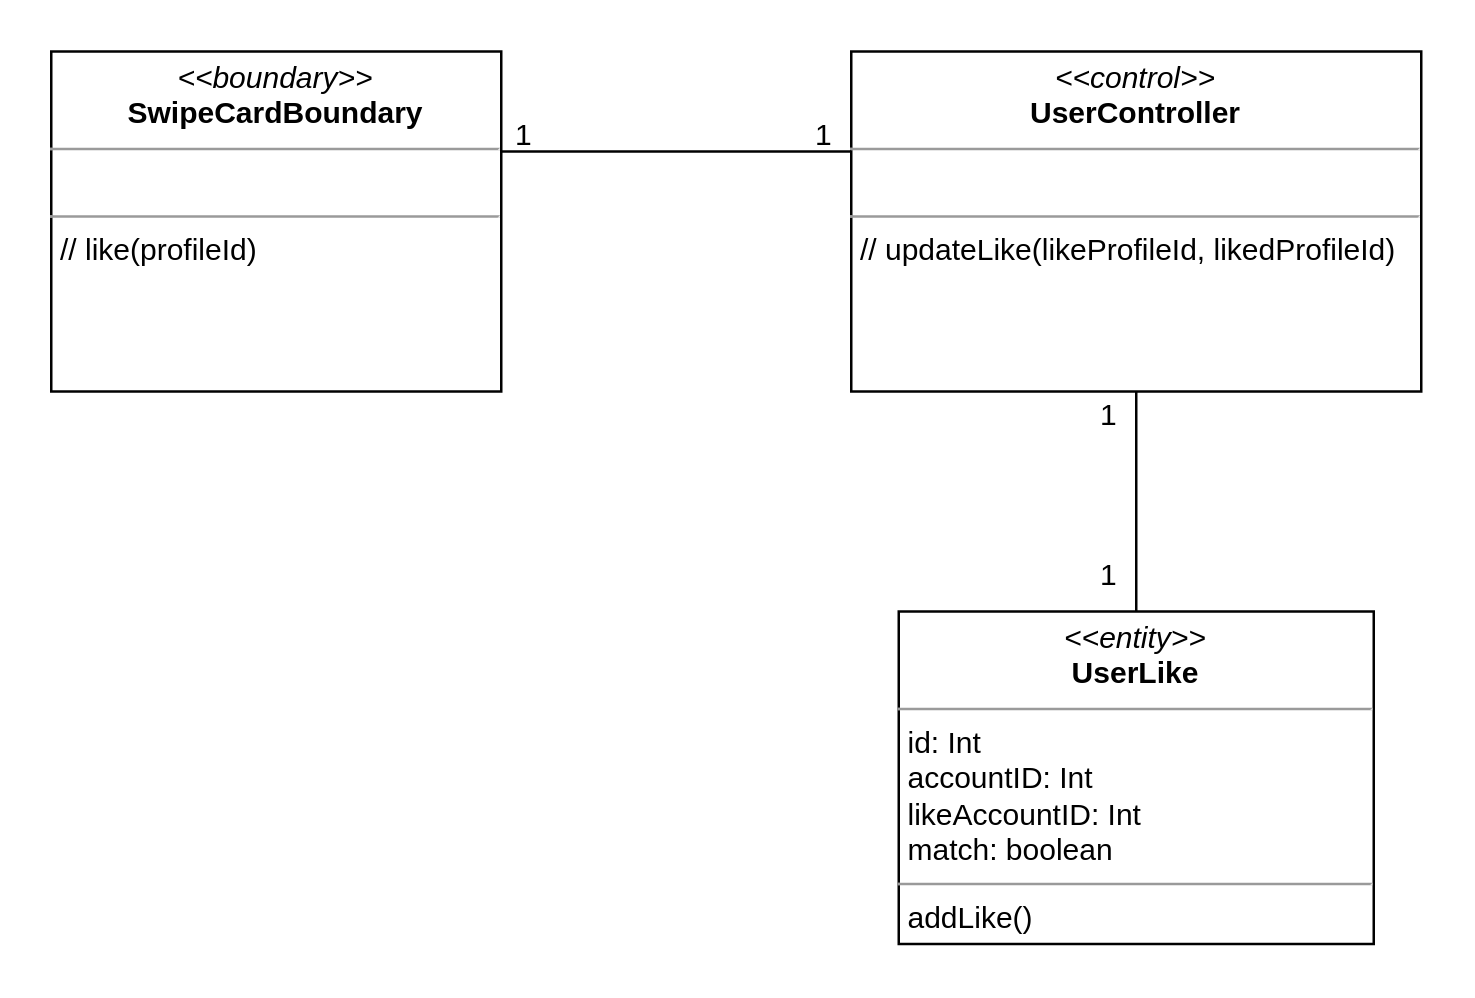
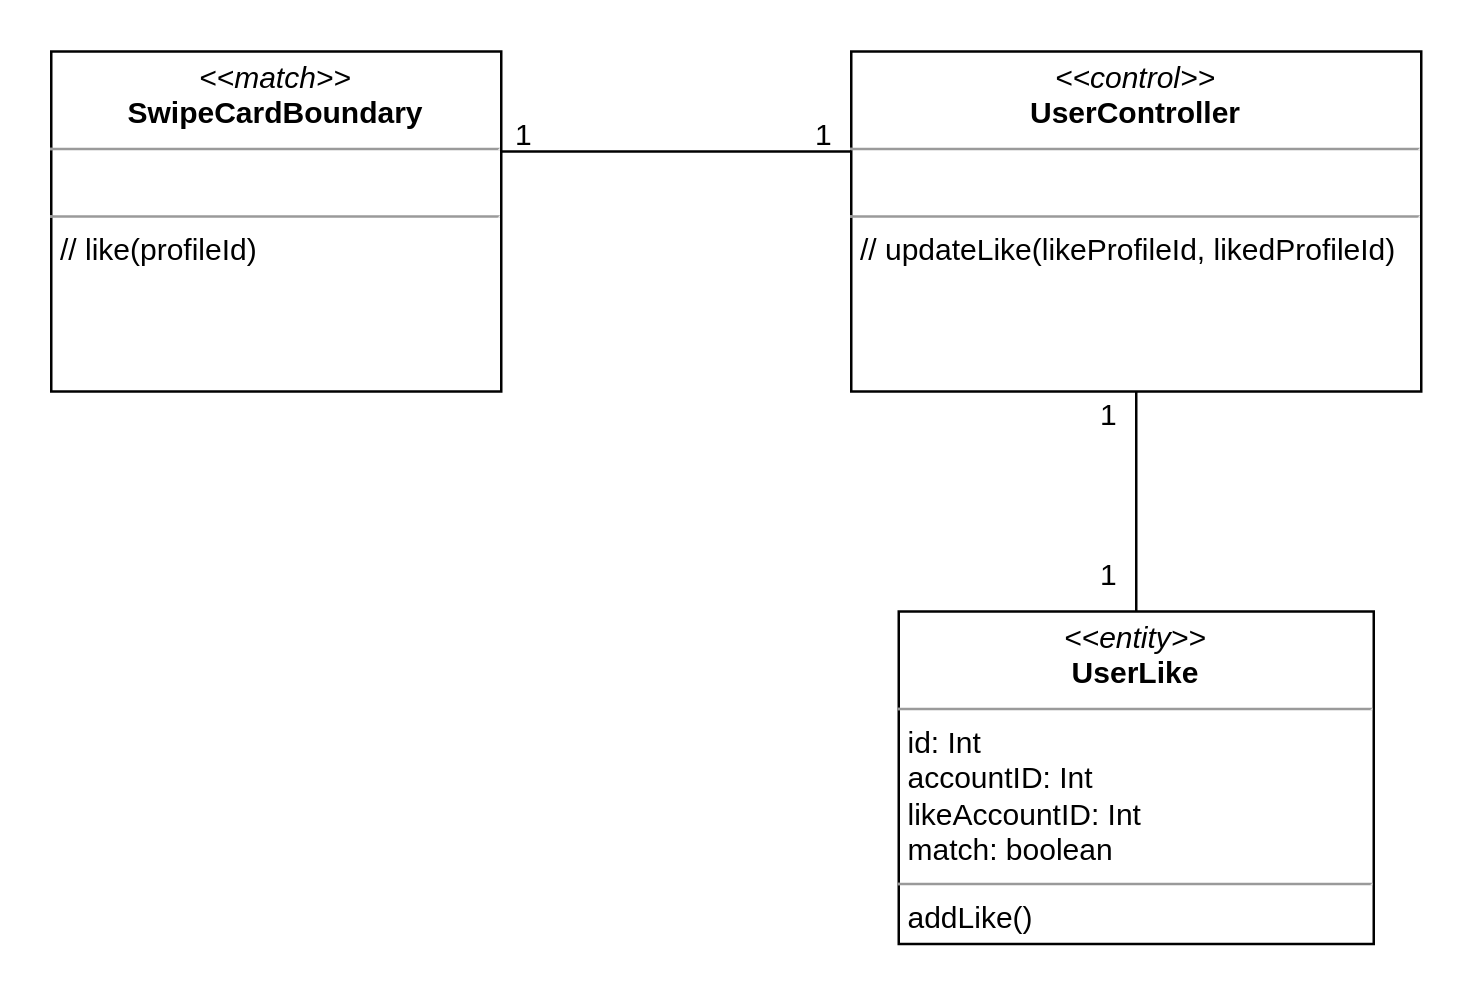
node "<<boundary>> SwipeCardBoundary // like(profileId)": label "<<boundary>> SwipeCardBoundary // like(profileId)" -> "<<match>> SwipeCardBoundary // like(profileId)"
